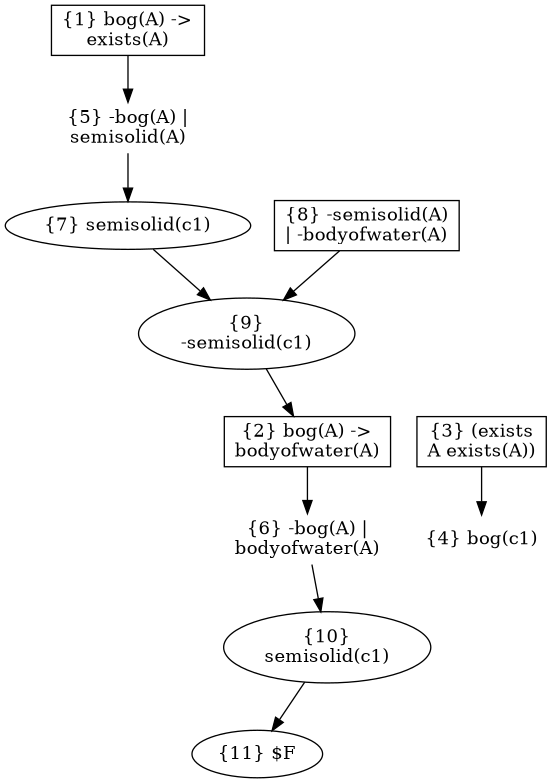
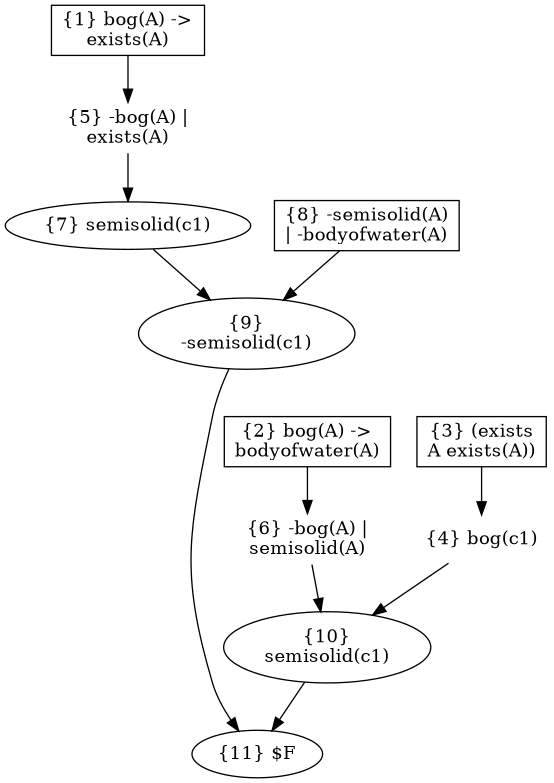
node "{5} -bog(A) | semisolid(A)": label "{5} -bog(A) | semisolid(A)" -> "{5} -bog(A) | exists(A)"
edge "{9} -semisolid(c1)" -> "{2} bog(A) -> bodyofwater(A)": now "{9} -semisolid(c1)" -> "{11} $F"
node "{6} -bog(A) | bodyofwater(A)": label "{6} -bog(A) | bodyofwater(A)" -> "{6} -bog(A) | semisolid(A)"
edge "{4} bog(c1)" -> "{10} semisolid(c1)": added
